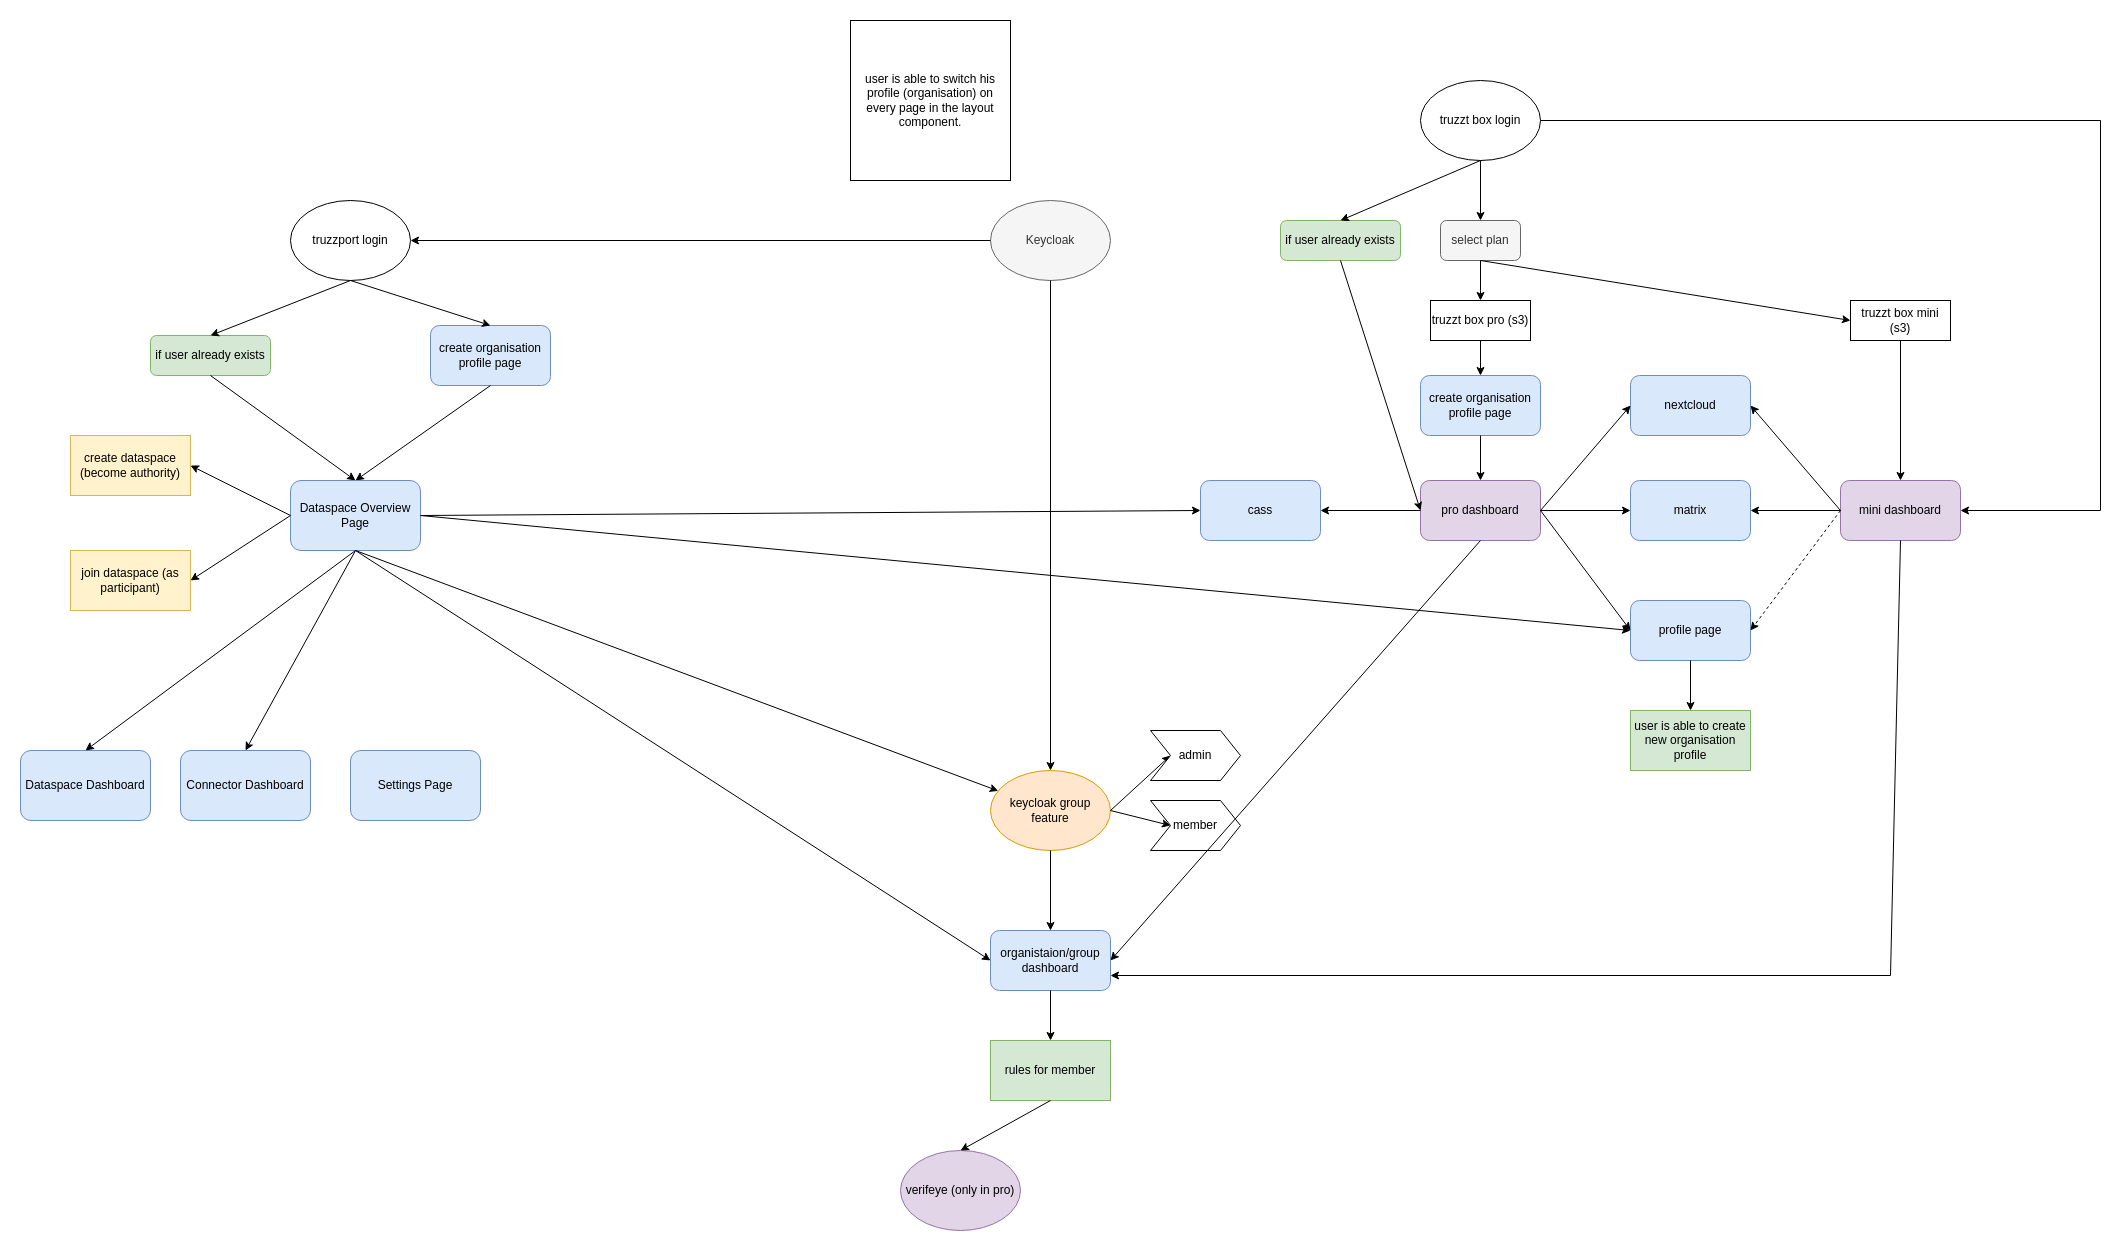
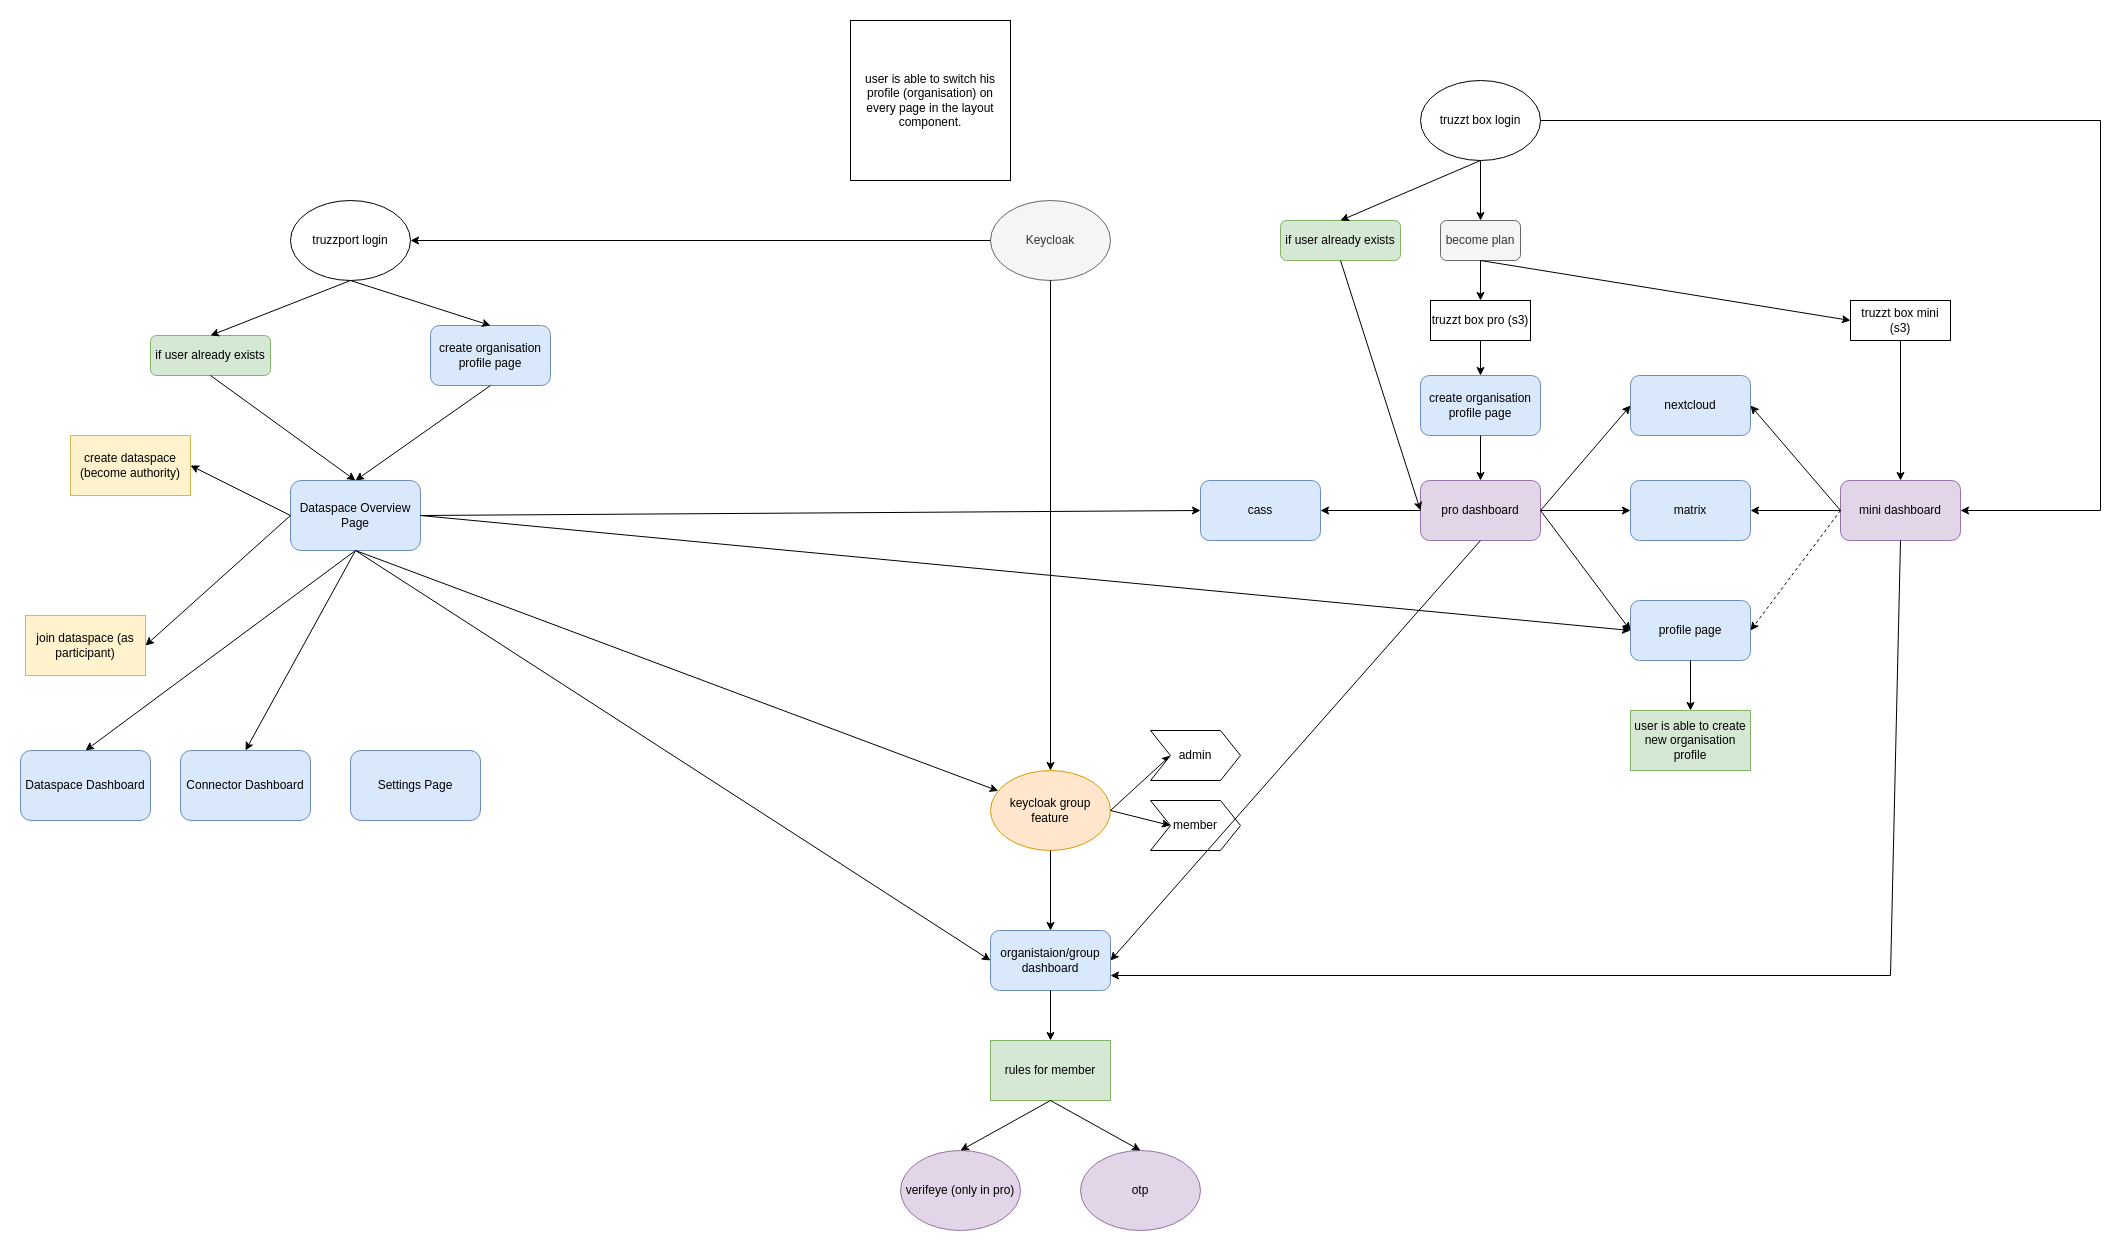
node "select plan": label "select plan" -> "become plan"
node "join dataspace (as participant)": moved (131, 581) -> (86, 646)
edge "rules for member" -> "otp": added
node "otp": added
